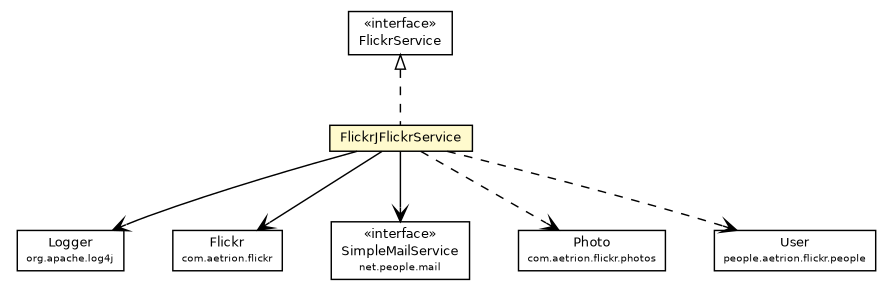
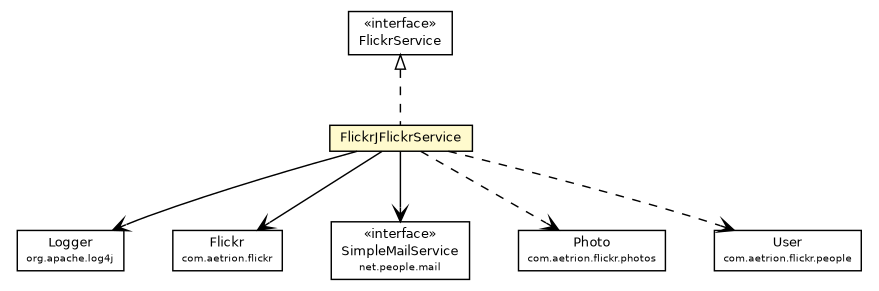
node "User": text "people.aetrion.flickr.people" -> "com.aetrion.flickr.people"
